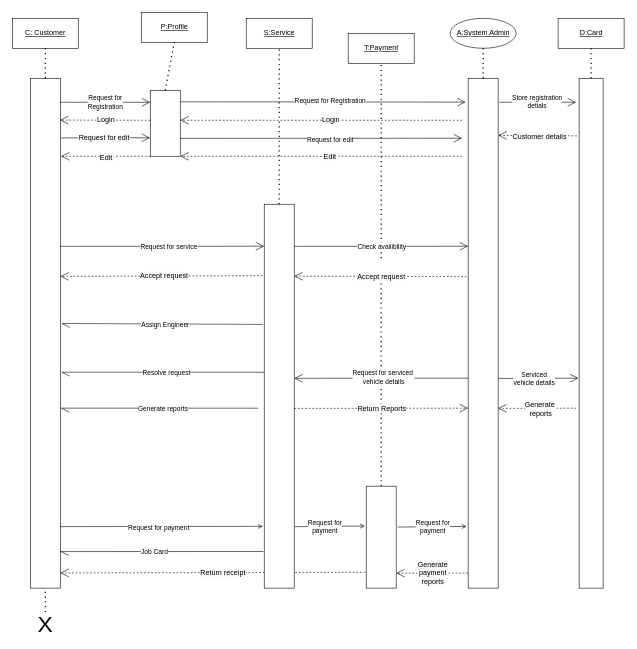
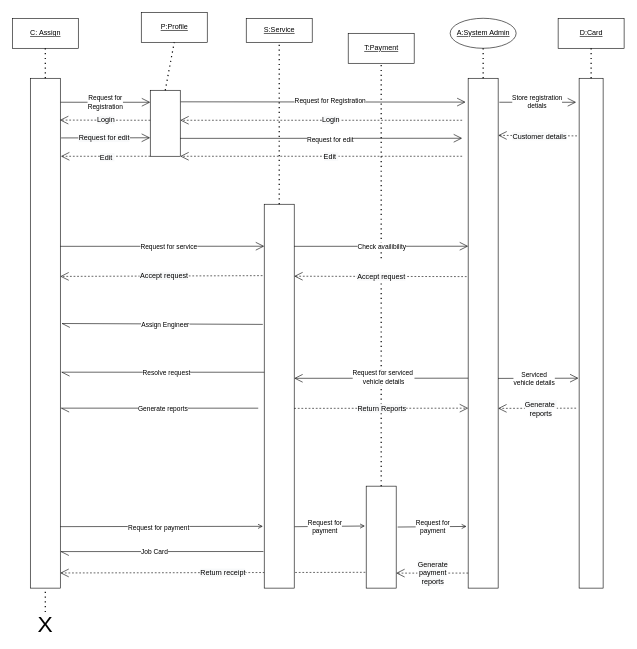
node "C: Customer": label "C: Customer" -> "C: Assign"
node "S:Service": size 66x30 -> 66x24
